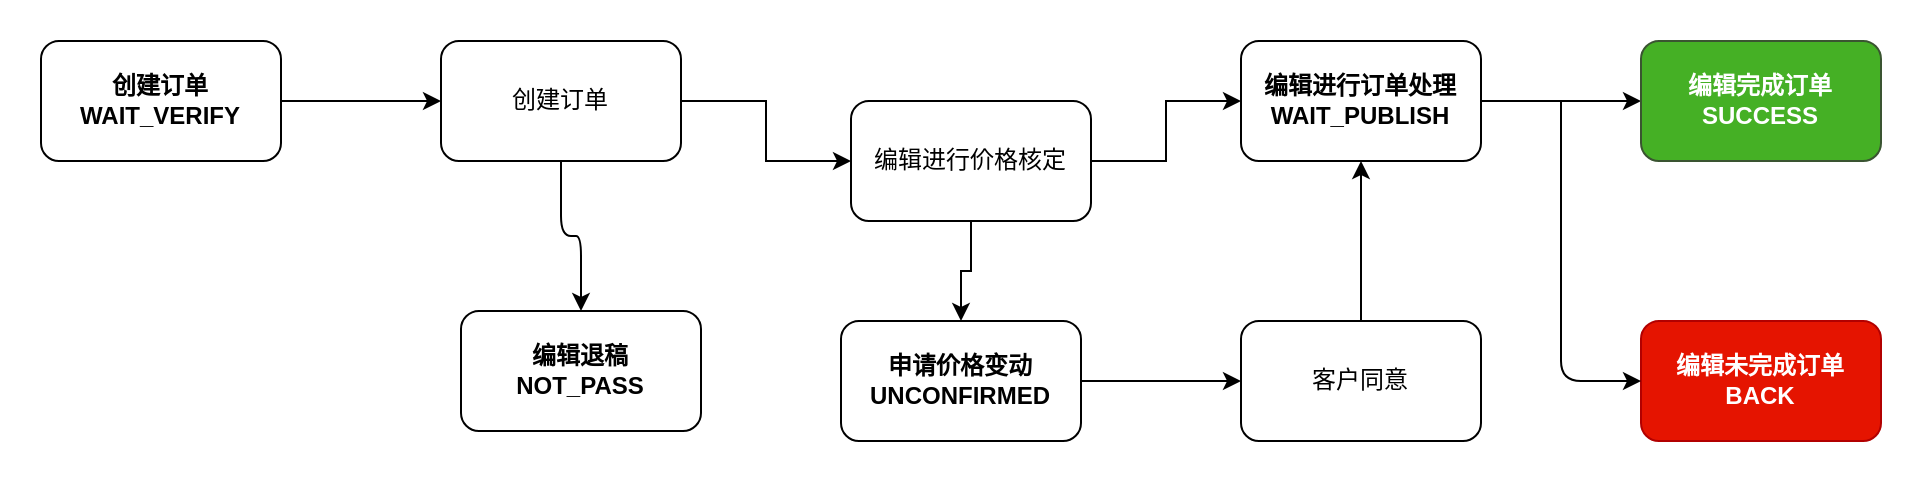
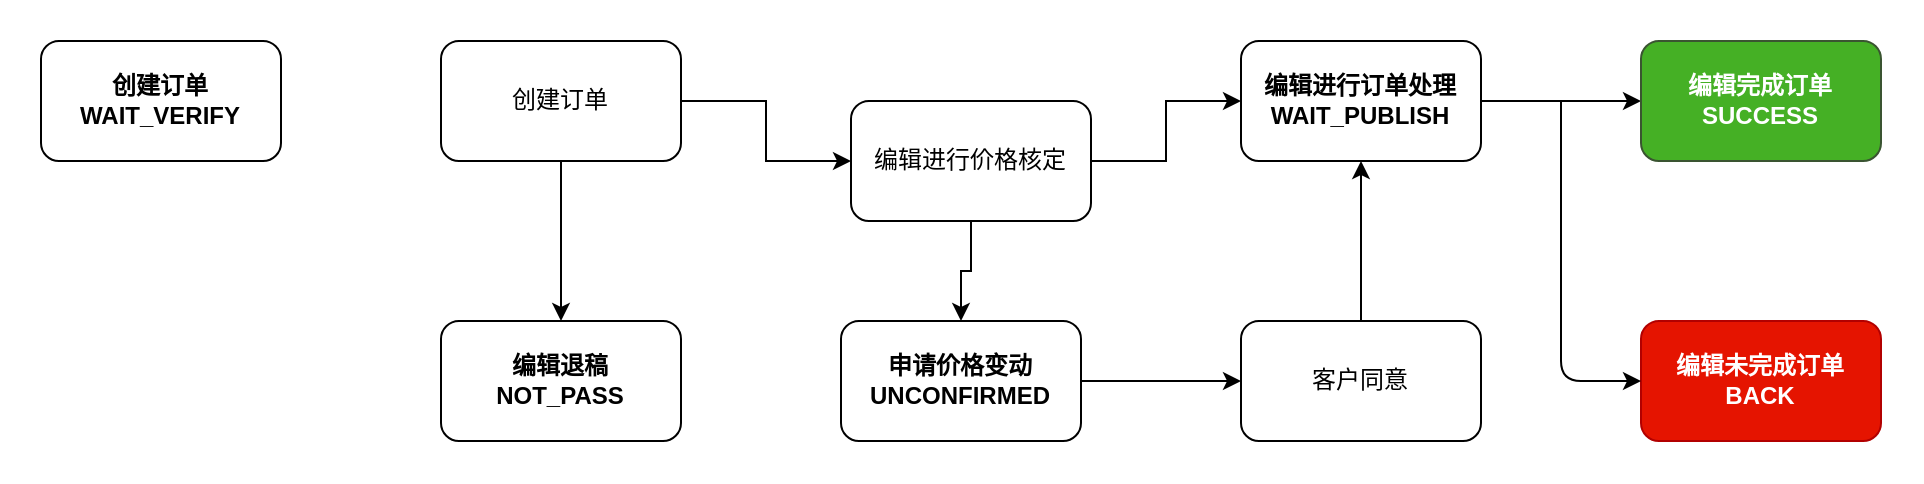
edge "创建订单 WAIT_VERIFY" -> "创建订单": removed
node "编辑退稿 NOT_PASS": moved (581, 371) -> (561, 381)
